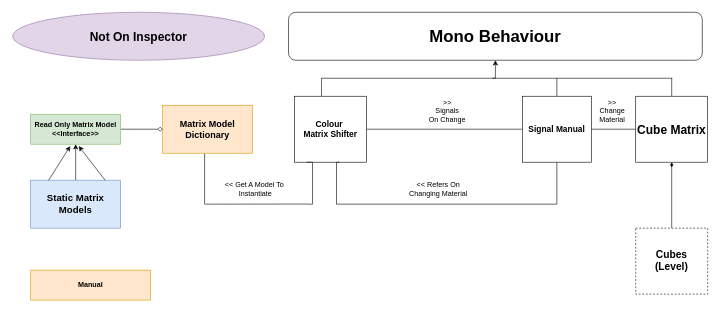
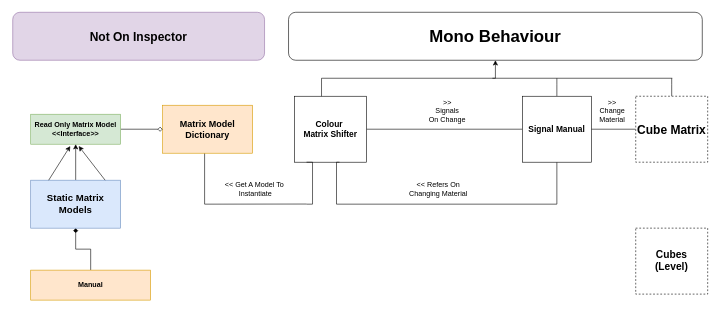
node "Not On Inspector": shape ellipse -> rounded rectangle
node "Cube Matrix": style solid -> dashed
edge "Cubes (Level)" -> "Cube Matrix": removed
edge "Manual" -> "Static Matrix Models": added
